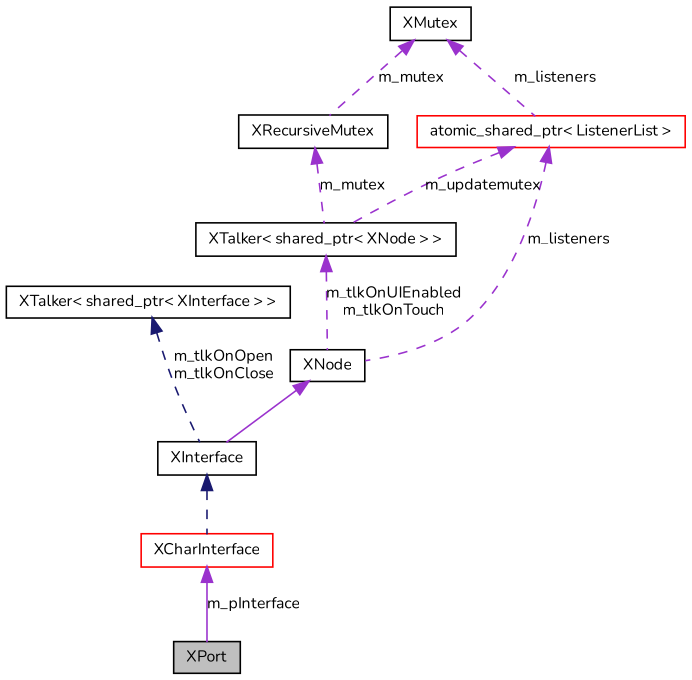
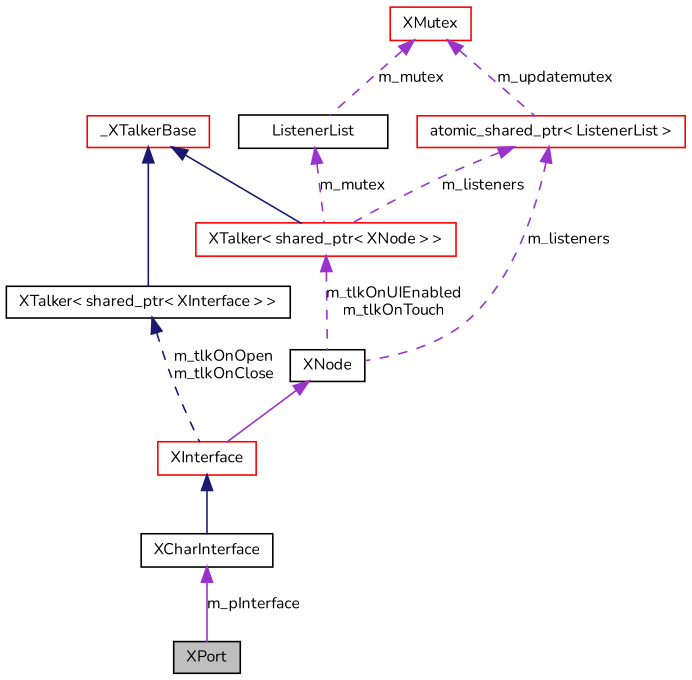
node "XMutex": color black -> red
edge "atomic_shared_ptr< ListenerList >" -> "XMutex": label "m_listeners" -> "m_updatemutex"
node "_XTalkerBase": added
node "XRecursiveMutex": label "XRecursiveMutex" -> "ListenerList"
edge "XTalker< shared_ptr< XNode > >" -> "atomic_shared_ptr< ListenerList >": label "m_updatemutex" -> "m_listeners"
node "XTalker< shared_ptr< XNode > >": color black -> red
node "XInterface": color black -> red
edge "XCharInterface" -> "XInterface": style dashed -> solid
node "XCharInterface": color red -> black
